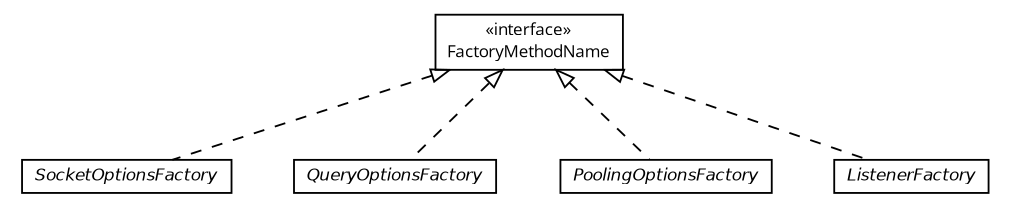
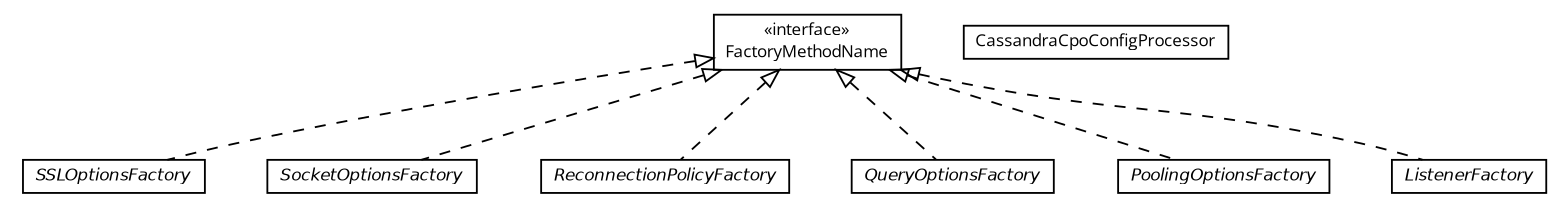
node "CassandraCpoConfigProcessor": added
node "SSLOptionsFactory": added
node "ReconnectionPolicyFactory": added
